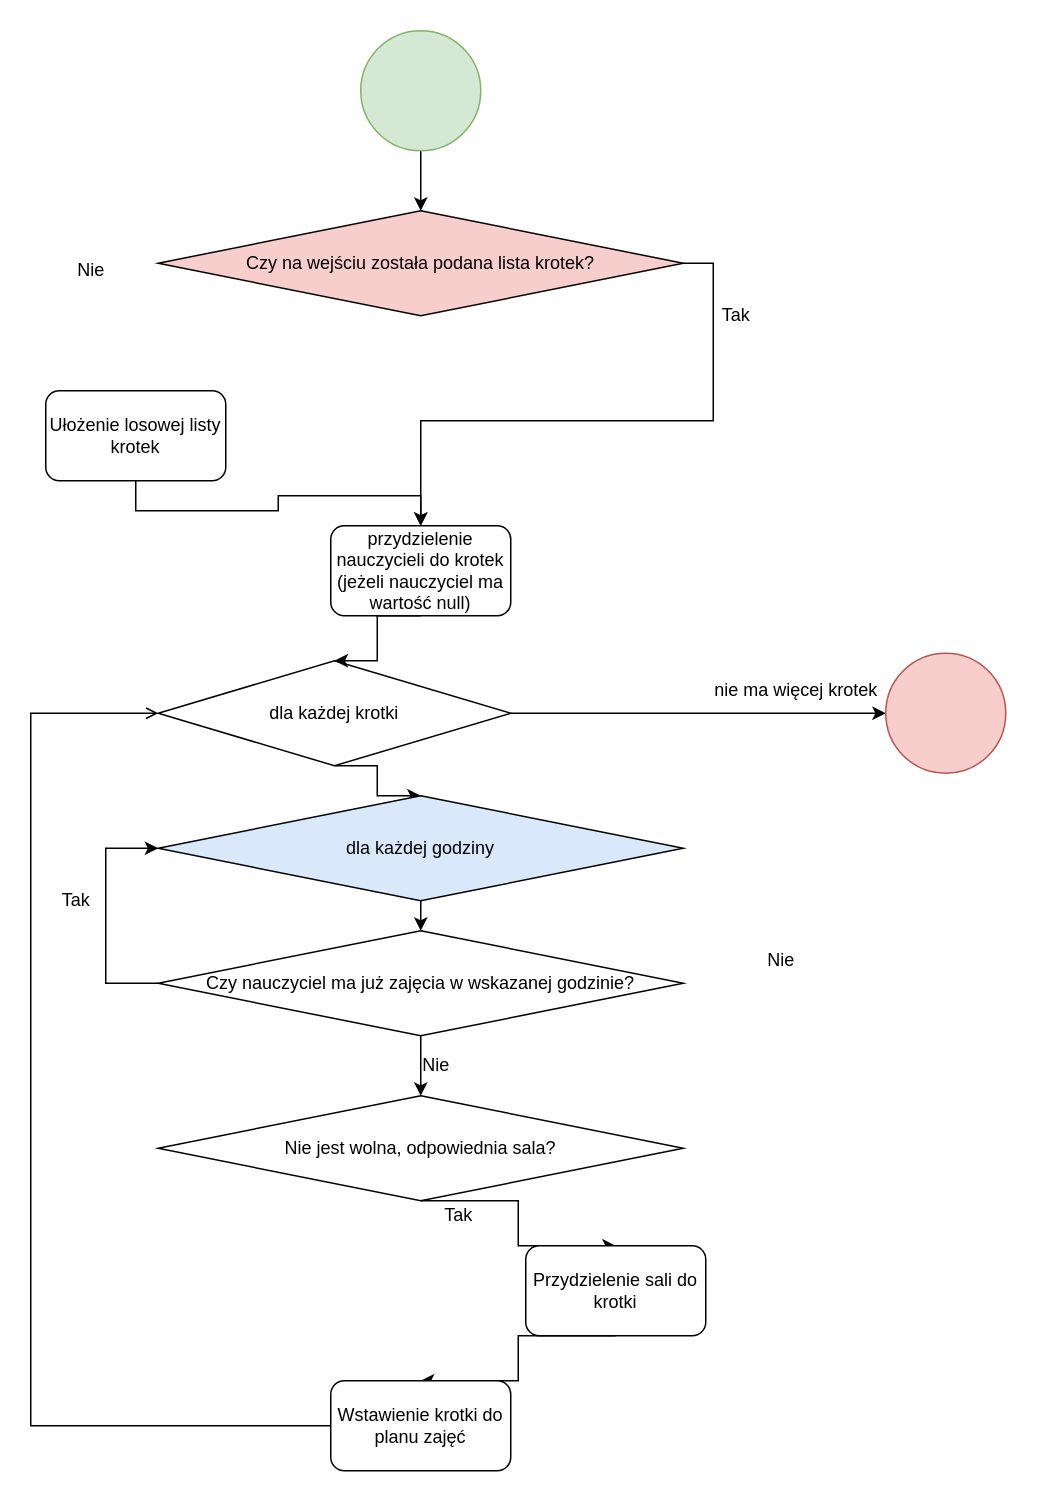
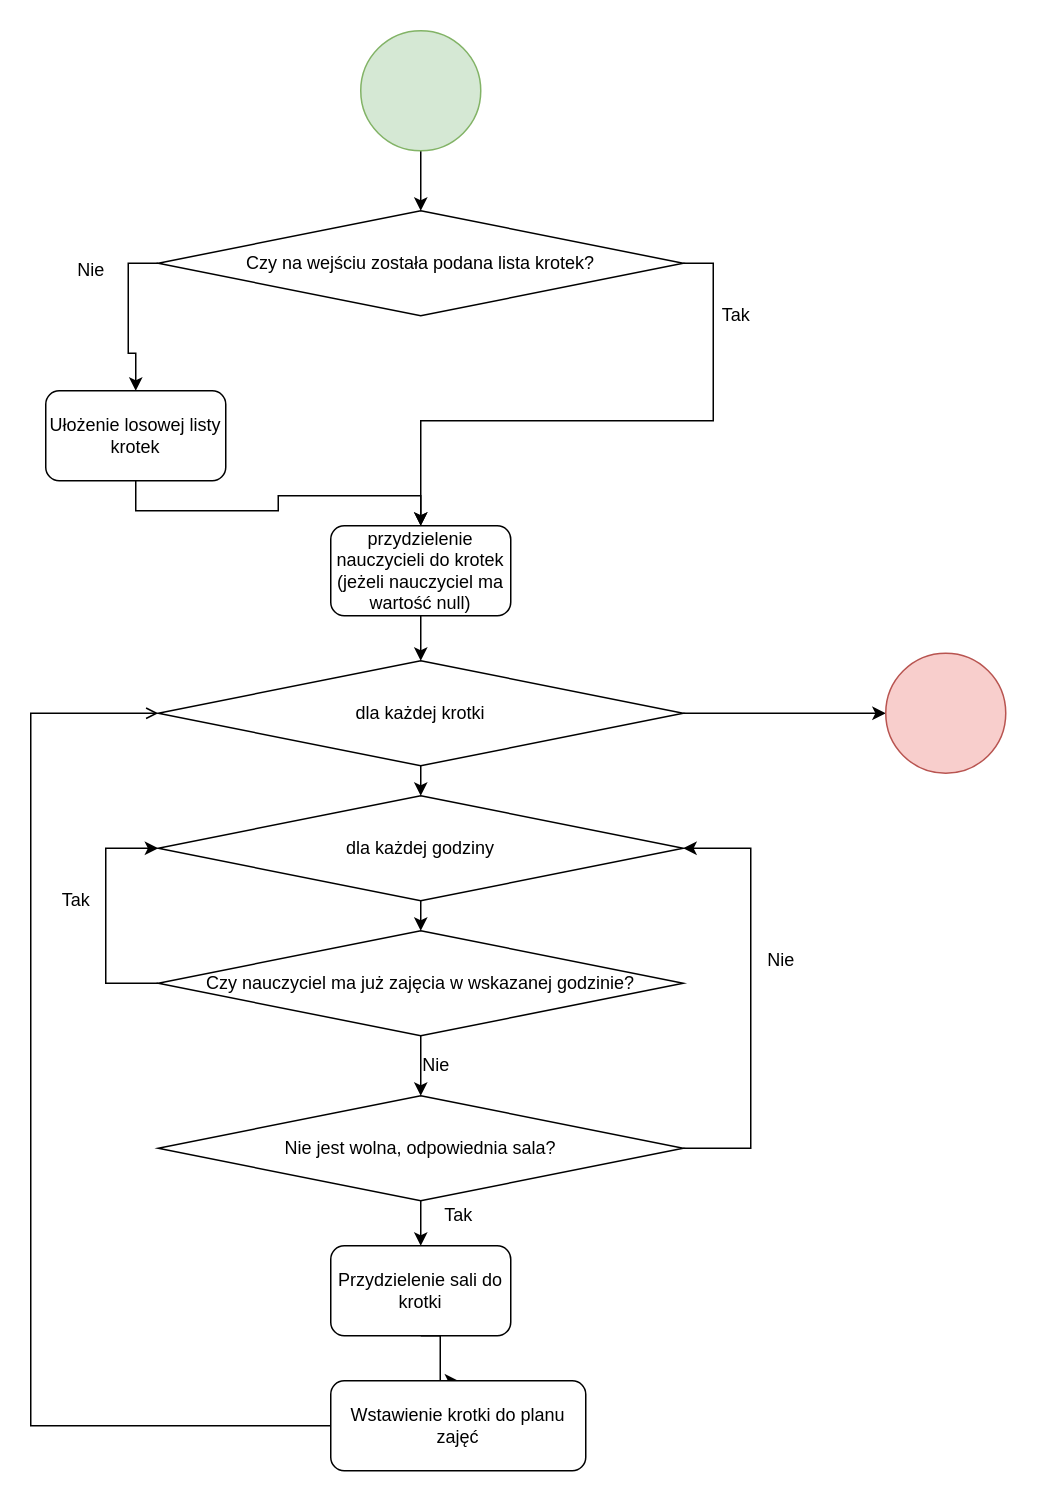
node "Czy na wejściu została podana lista krotek?": fillcolor #f8cecc -> #ffffff
edge "Czy na wejściu została podana lista krotek?" -> "Ułożenie losowej listy krotek": added
node "nie ma więcej krotek": removed
node "dla każdej krotki": size 353x105 -> 525x105
node "dla każdej godziny": fillcolor #dae8fc -> #ffffff
edge "Nie jest wolna, odpowiednia sala?" -> "dla każdej godziny": added
node "Przydzielenie sali do krotki": moved (616, 1291) -> (421, 1291)
node "Wstawienie krotki do planu zajęć": size 180x90 -> 255x90
